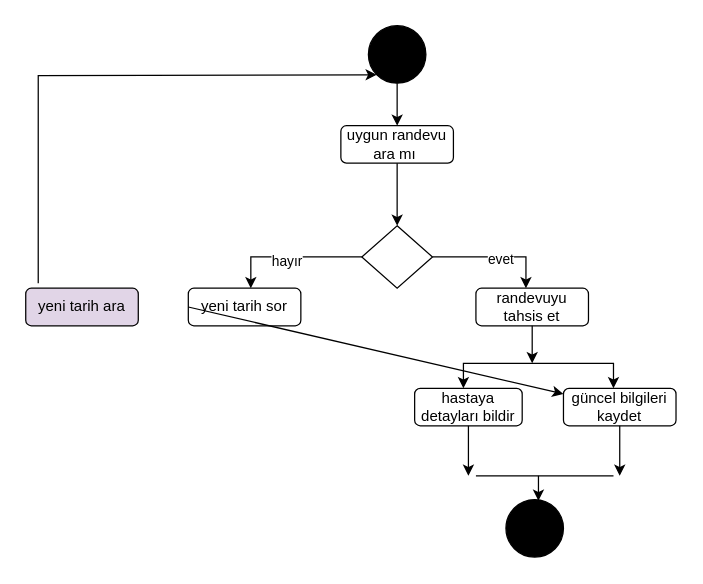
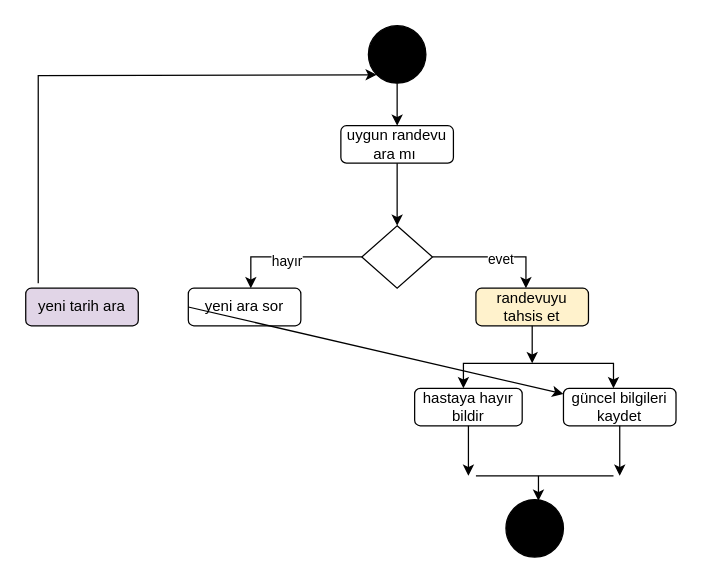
node "yeni tarih sor": label "yeni tarih sor" -> "yeni ara sor"
node "randevuyu tahsis et": fillcolor #ffffff -> #fff2cc
node "hastaya detayları bildir": label "hastaya detayları bildir" -> "hastaya hayır bildir"
